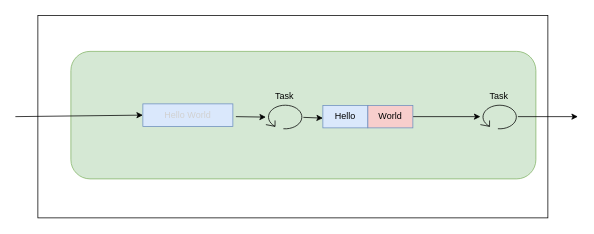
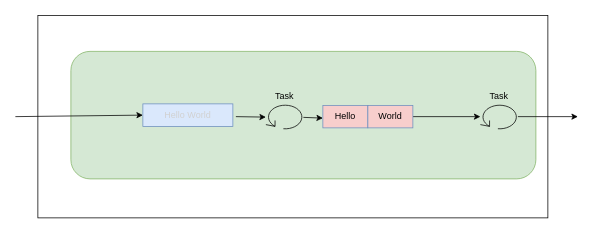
node "Hello": fillcolor #dae8fc -> #f8cecc
